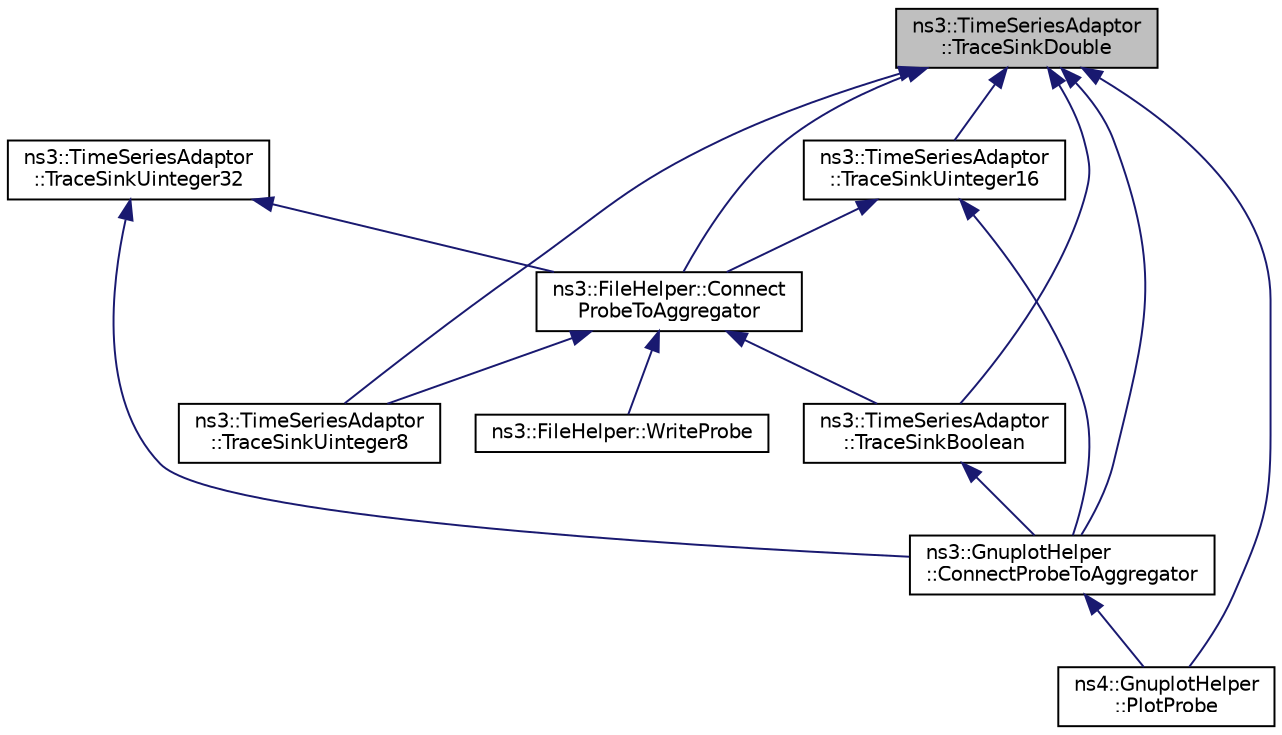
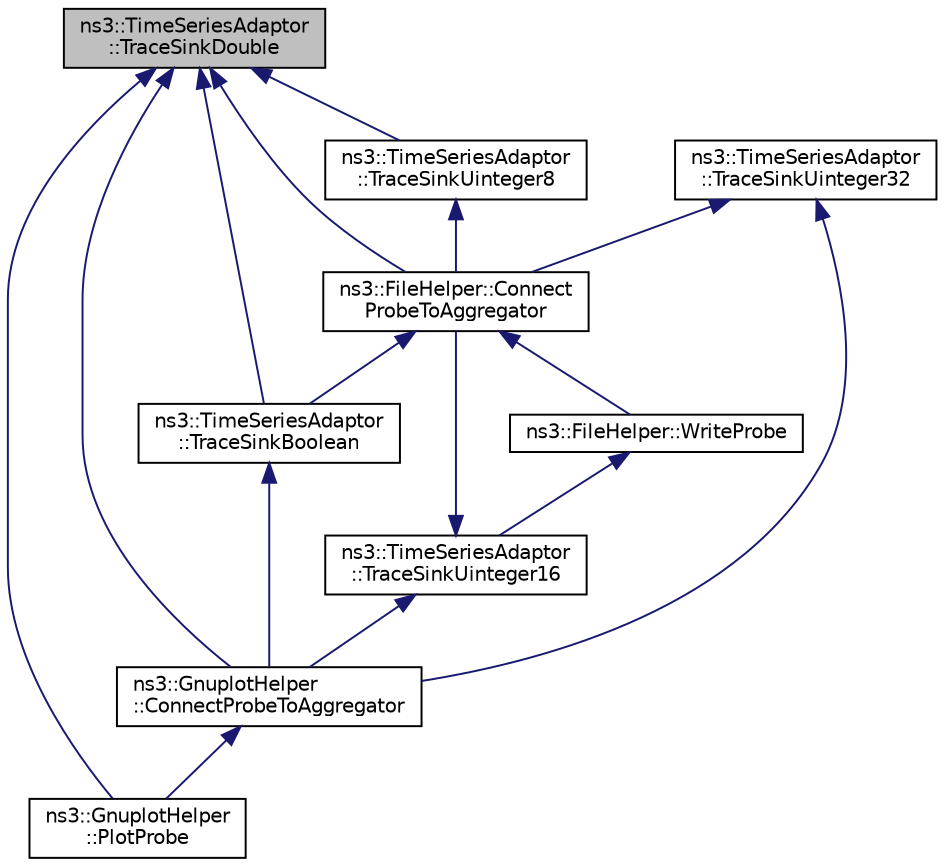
edge "ns3::TimeSeriesAdaptor ::TraceSinkUinteger16" -> "ns3::TimeSeriesAdaptor ::TraceSinkDouble": now "ns3::TimeSeriesAdaptor ::TraceSinkUinteger16" -> "ns3::FileHelper::WriteProbe"
edge "ns3::TimeSeriesAdaptor ::TraceSinkUinteger8" -> "ns3::FileHelper::Connect ProbeToAggregator": reversed
node "ns4::GnuplotHelper ::PlotProbe": label "ns4::GnuplotHelper ::PlotProbe" -> "ns3::GnuplotHelper ::PlotProbe"
